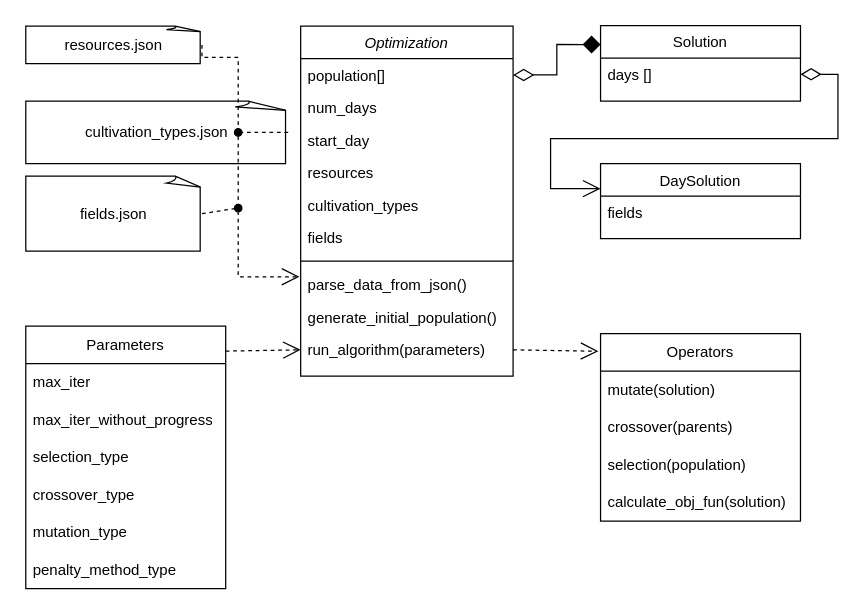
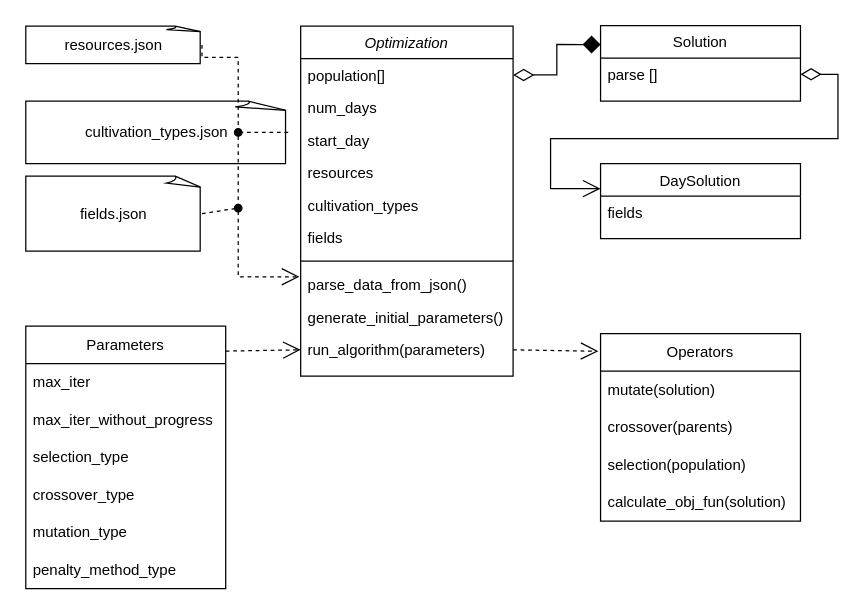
node "days []": label "days []" -> "parse []"
node "generate_initial_population()": label "generate_initial_population()" -> "generate_initial_parameters()"
